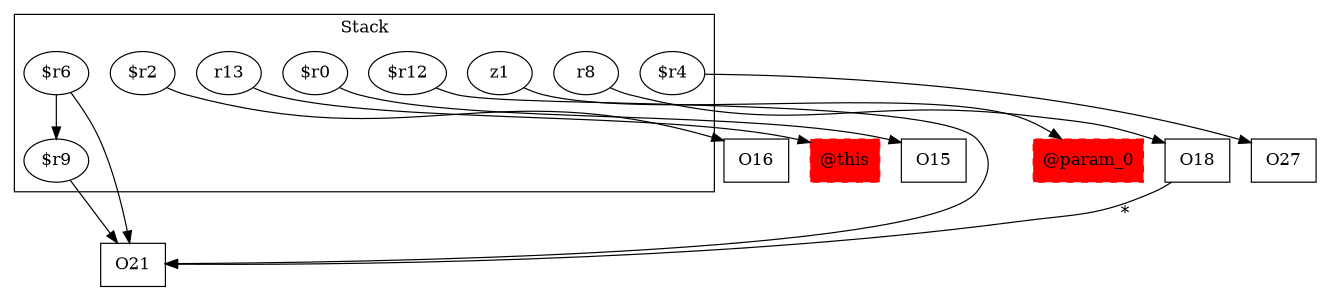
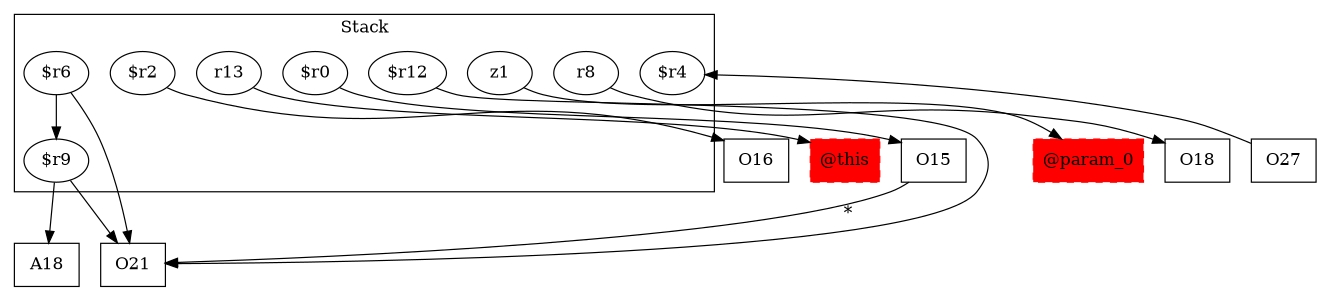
edge "$r4" -> "O27": reversed
edge "O18" -> "O21": now "O15" -> "O21"
node "A18": added
